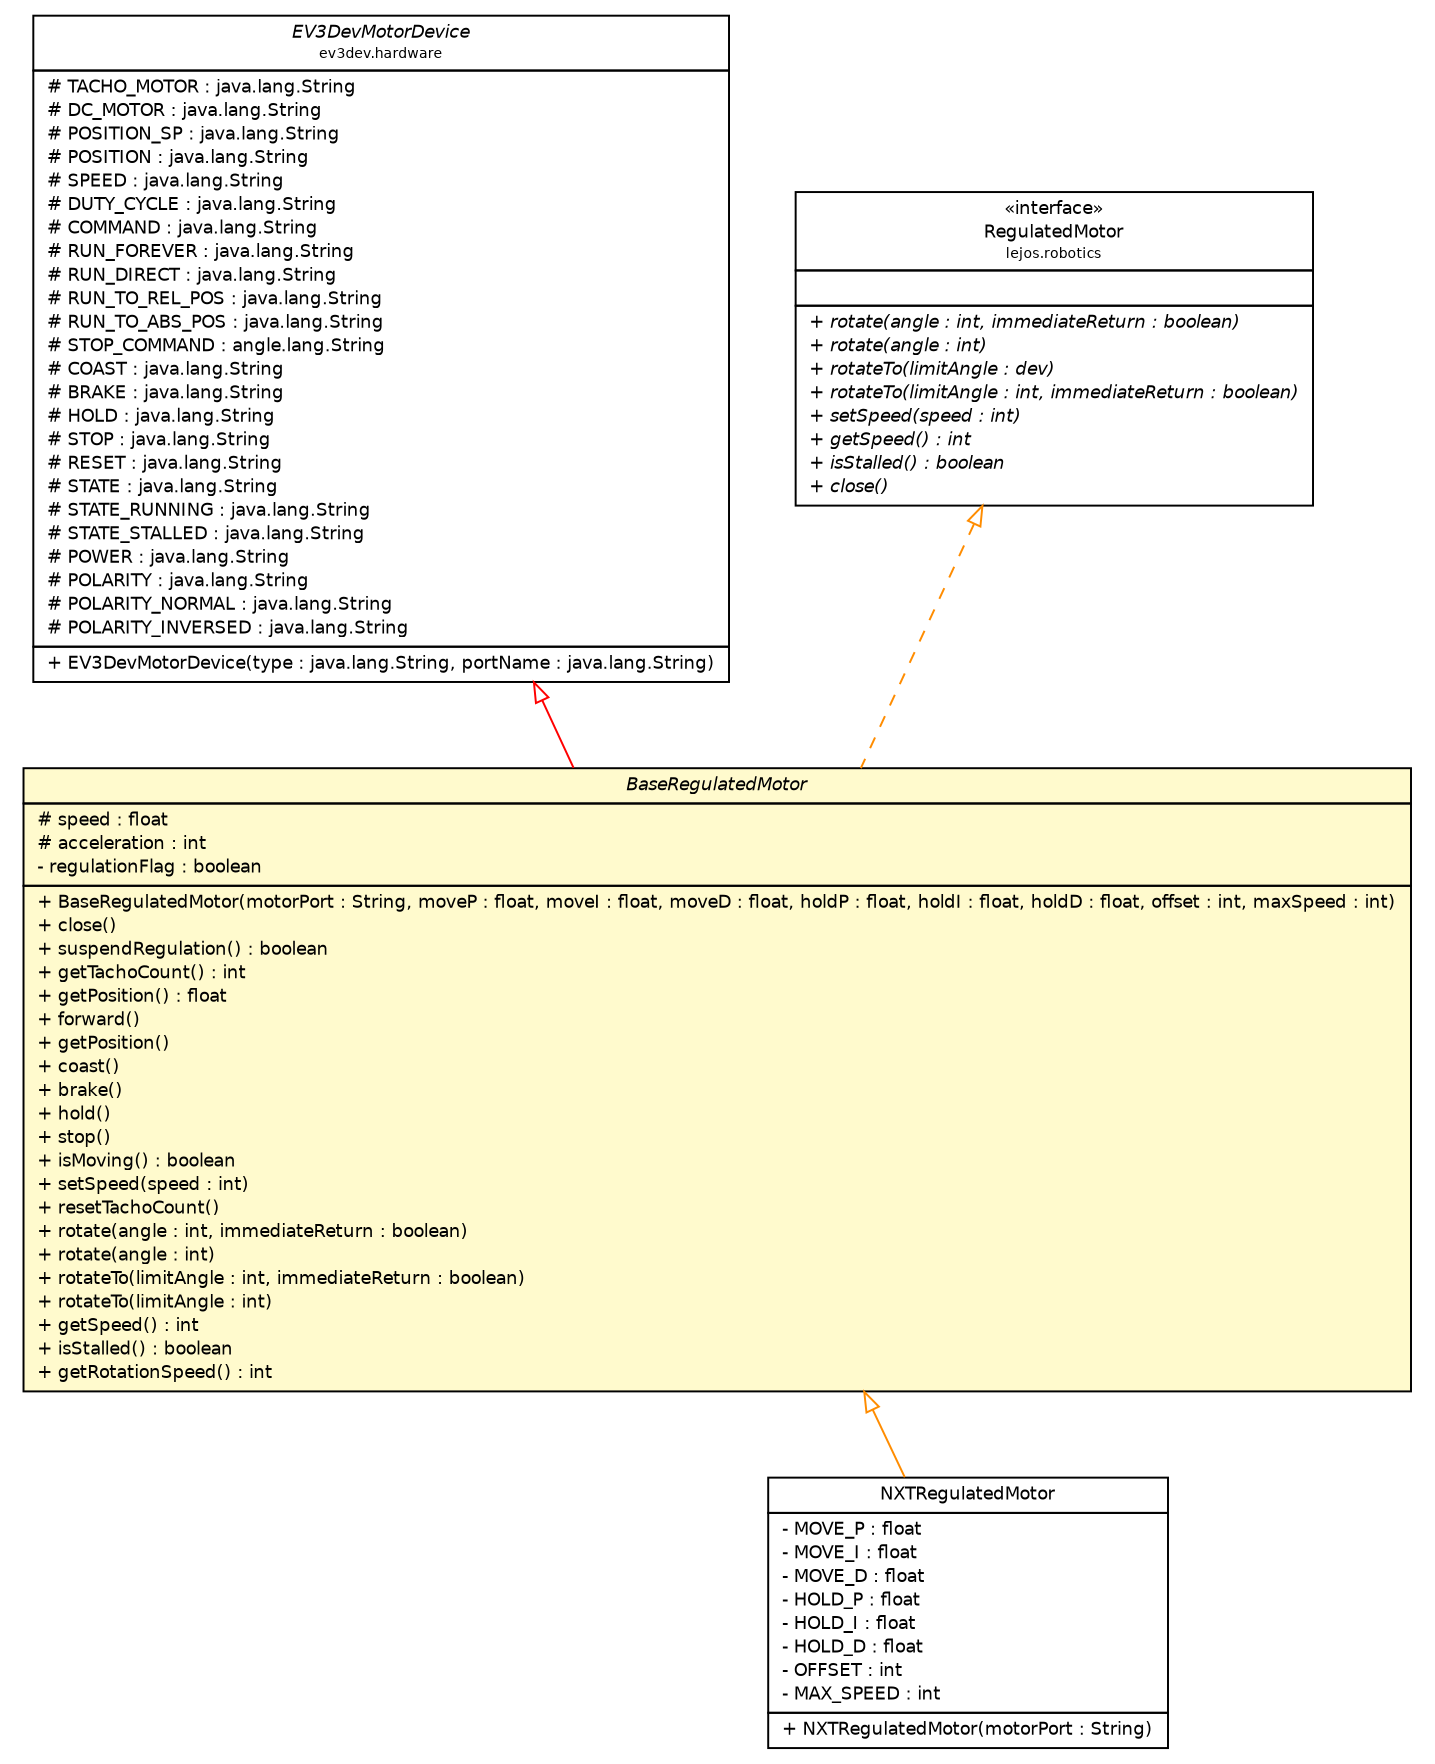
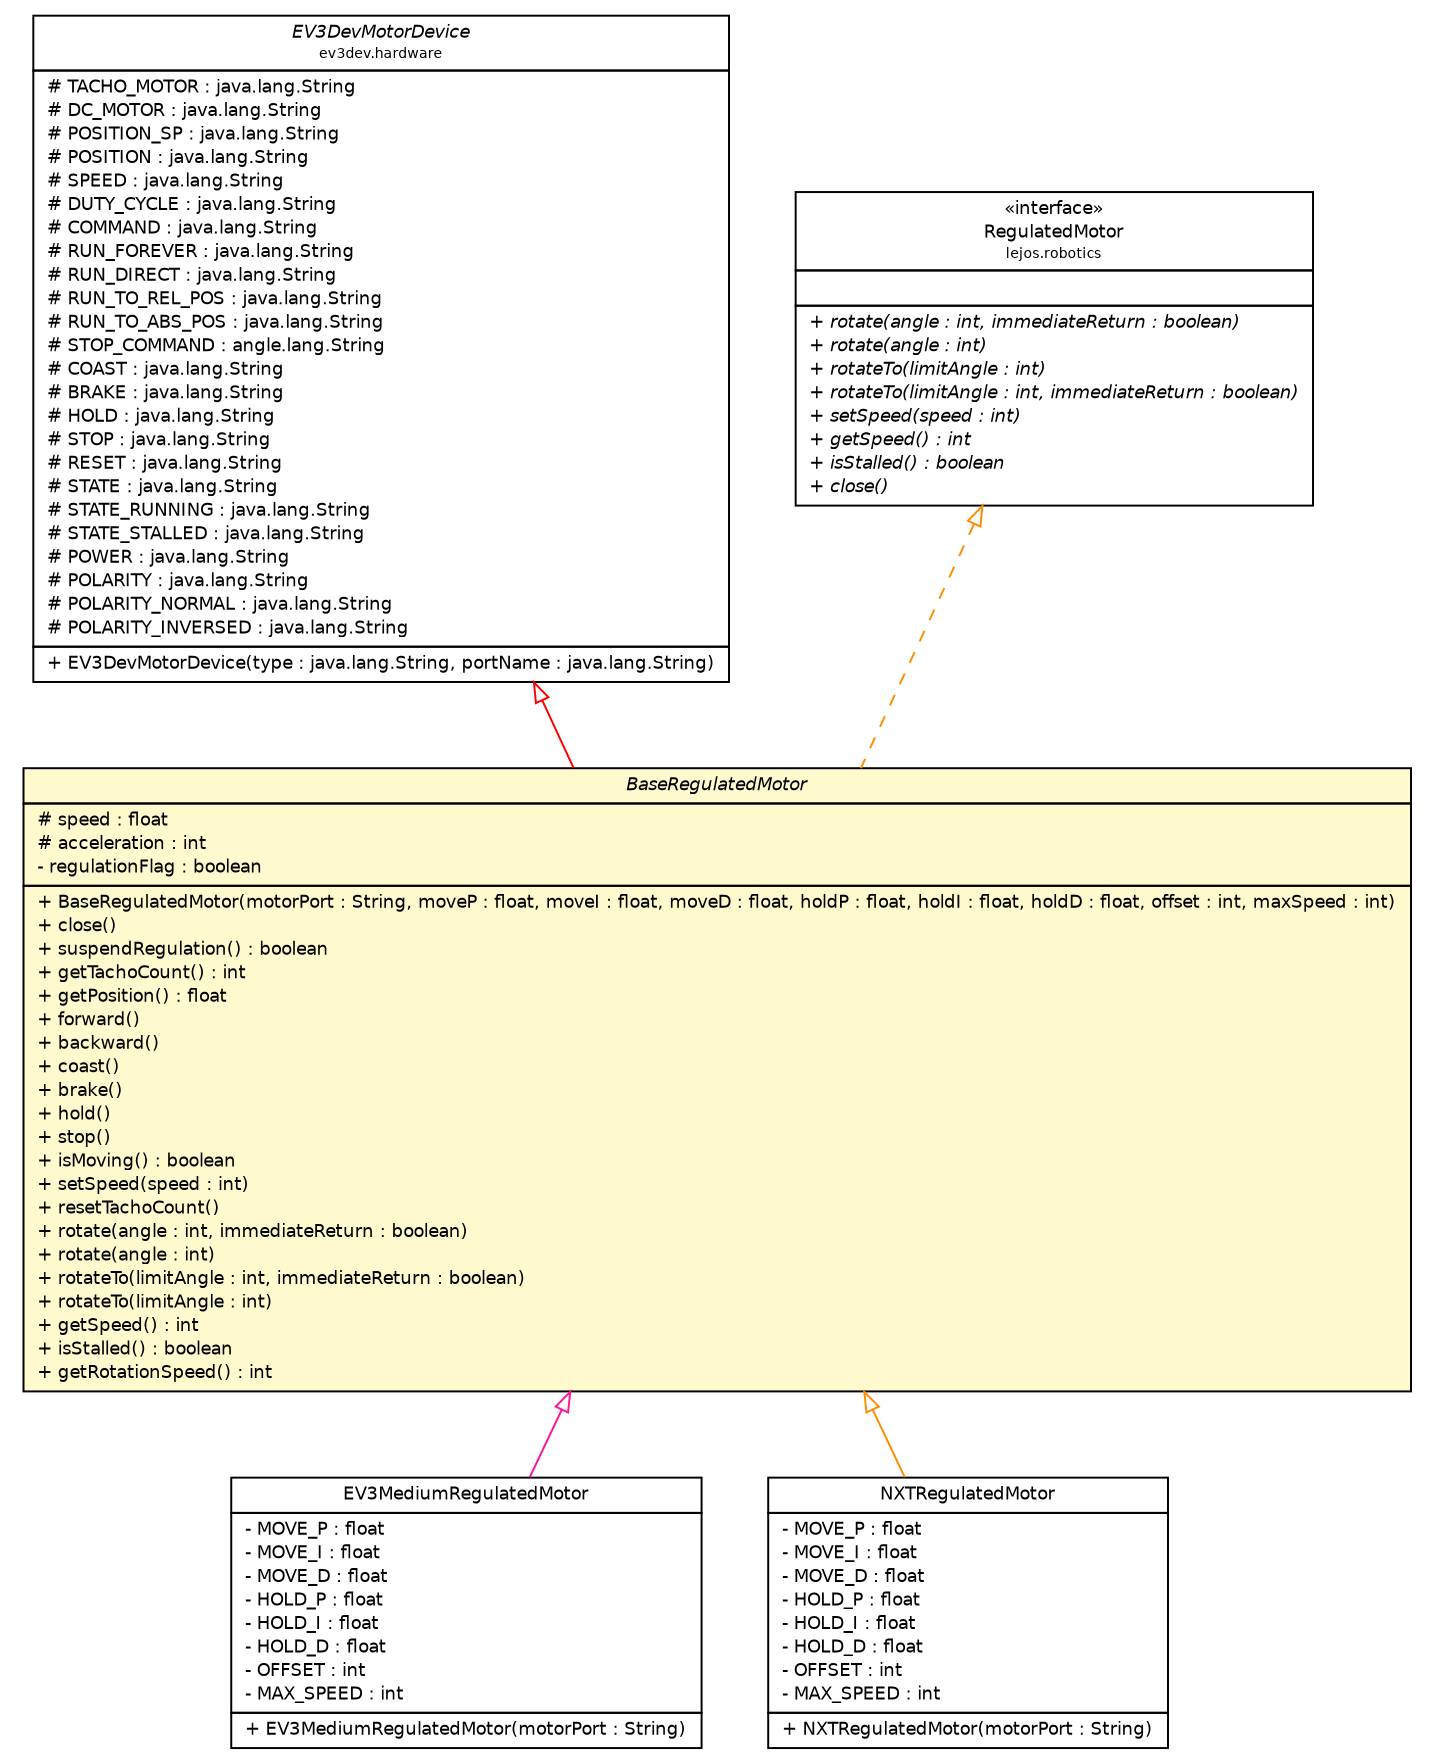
node "RegulatedMotor": text "+ rotateTo(limitAngle : dev)" -> "+ rotateTo(limitAngle : int)"
node "BaseRegulatedMotor": text "+ getPosition()" -> "+ backward()"
node "EV3MediumRegulatedMotor": added
